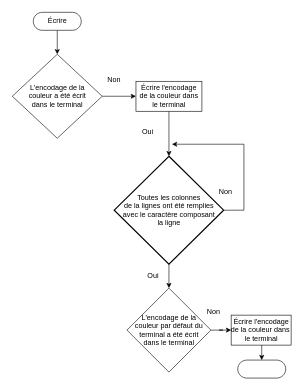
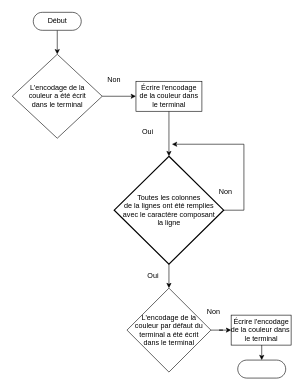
node "Écrire": label "Écrire" -> "Début"
